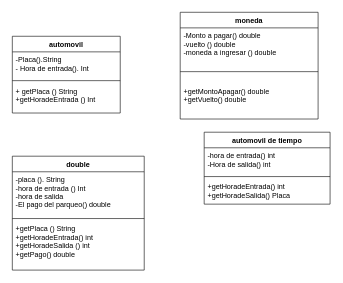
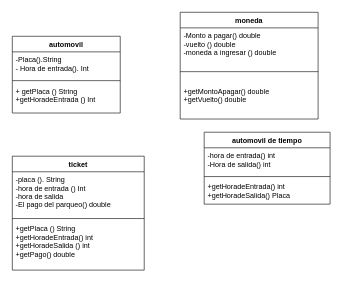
node "double": label "double" -> "ticket"
